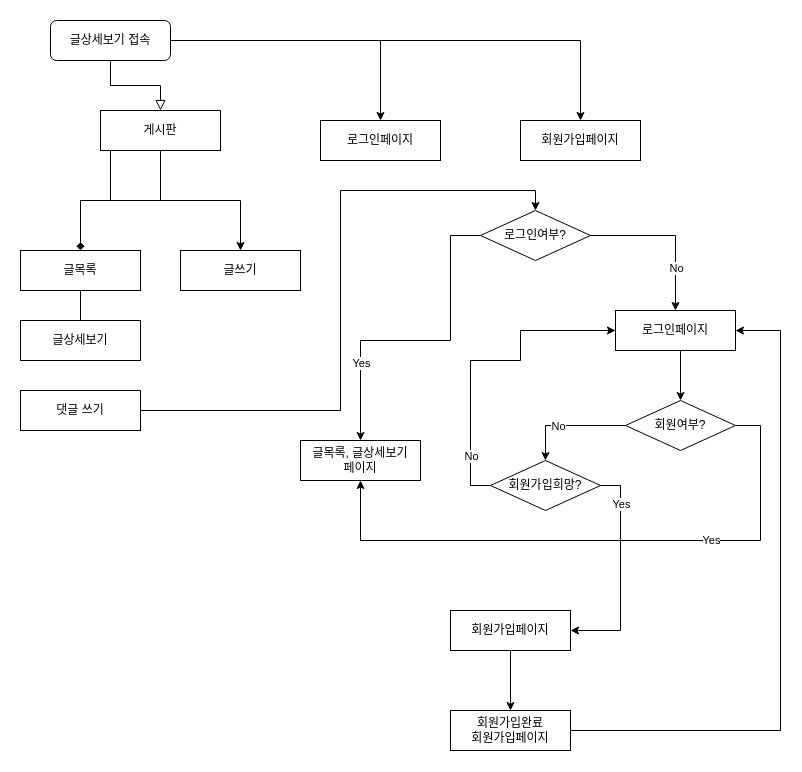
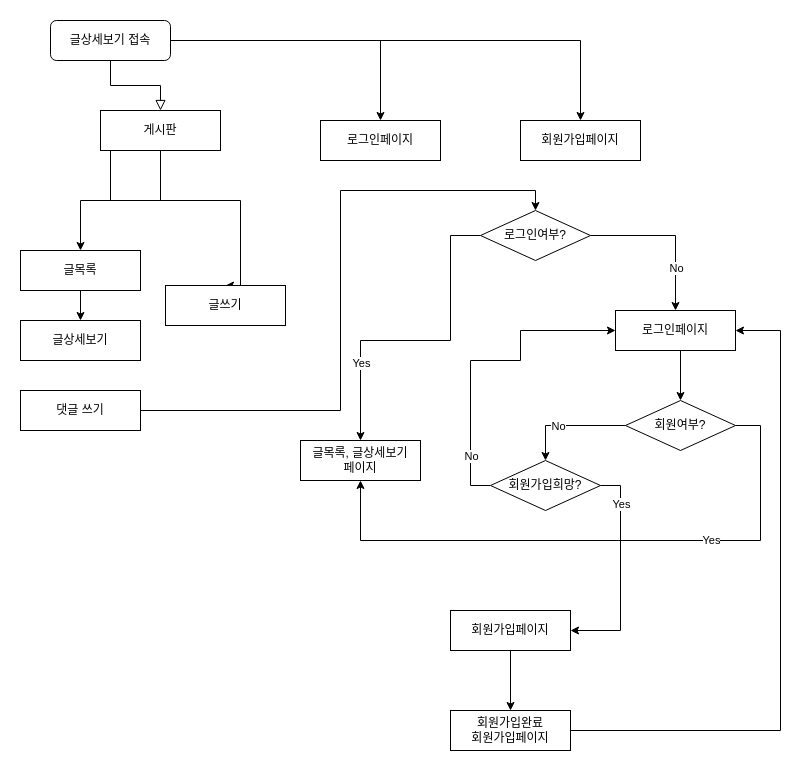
edge "게시판" -> "글목록": arrowhead diamond -> classic
node "글쓰기": moved (241, 271) -> (226, 306)
edge "글목록" -- "글상세보기": arrowhead none -> classic
